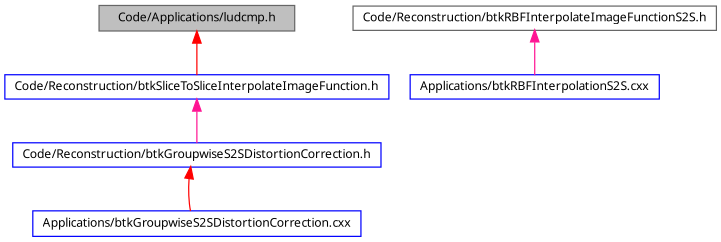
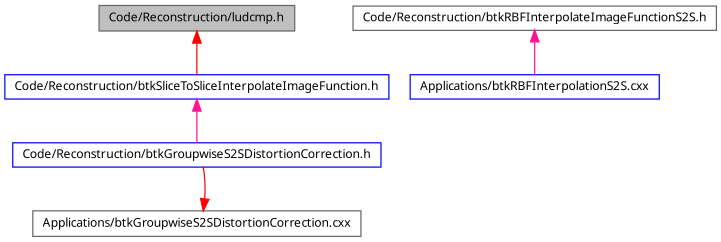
node "Code/Applications/ludcmp.h": label "Code/Applications/ludcmp.h" -> "Code/Reconstruction/ludcmp.h"
edge "Applications/btkGroupwiseS2SDistortionCorrection.cxx" -> "Code/Reconstruction/btkGroupwiseS2SDistortionCorrection.h": reversed
node "Applications/btkGroupwiseS2SDistortionCorrection.cxx": color blue -> gray40
